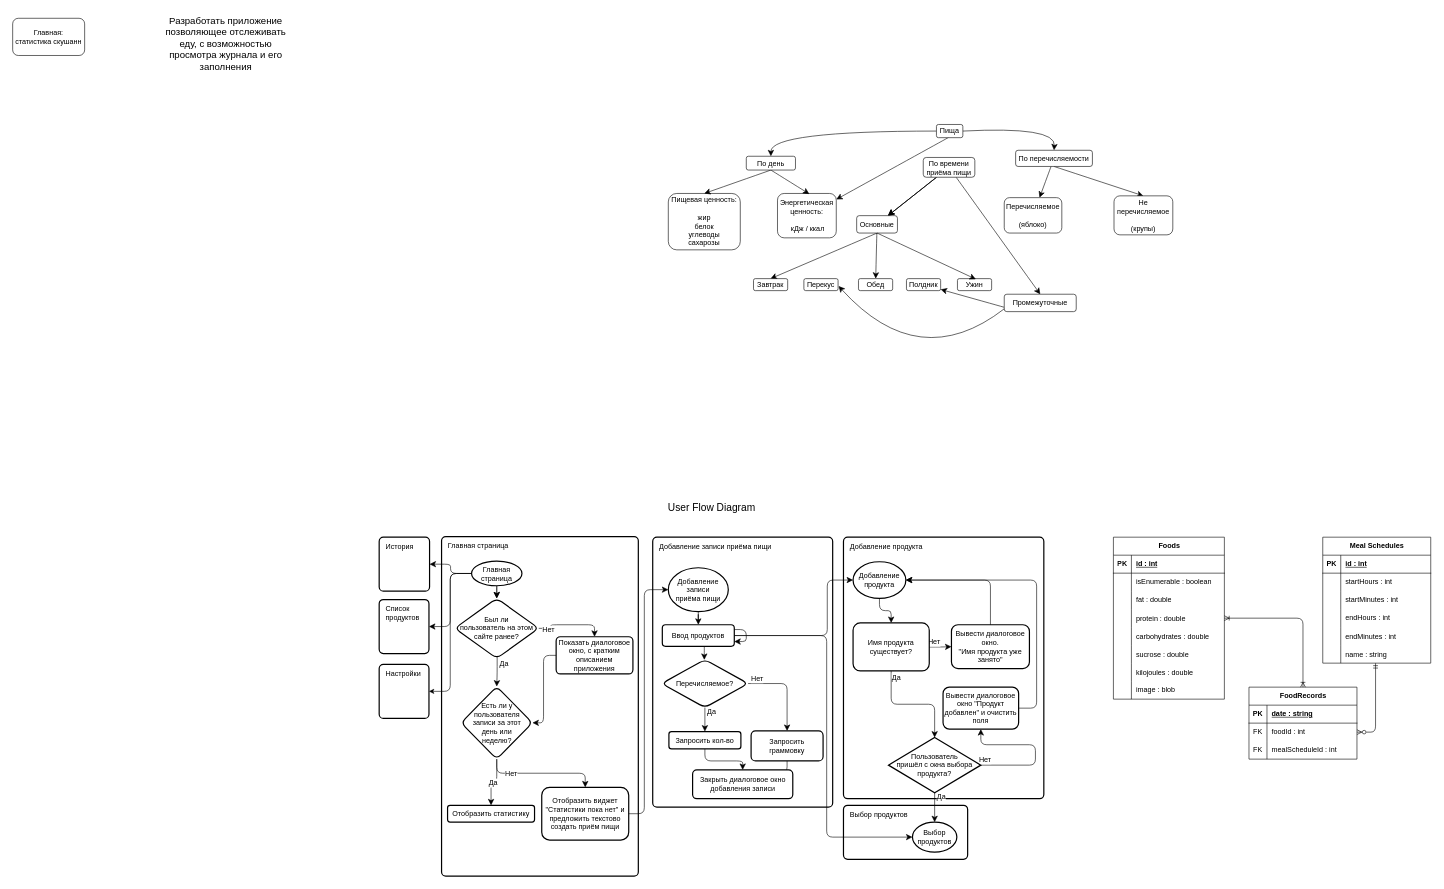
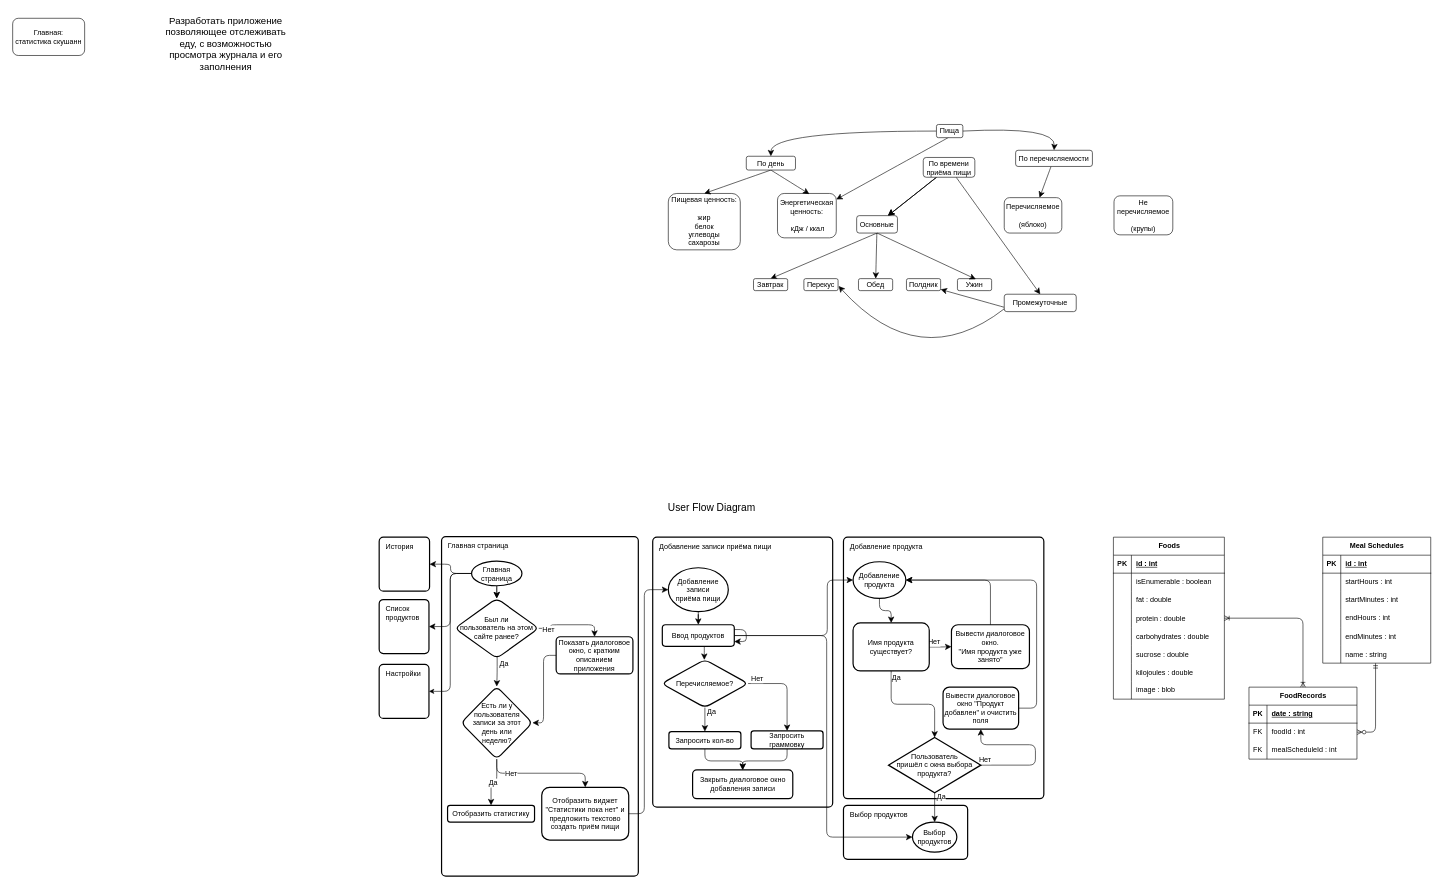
edge "По перечисляемости" -> "Не перечисляемое (крупы)": removed
node "Запросить граммовку": size 72x30 -> 72x18
